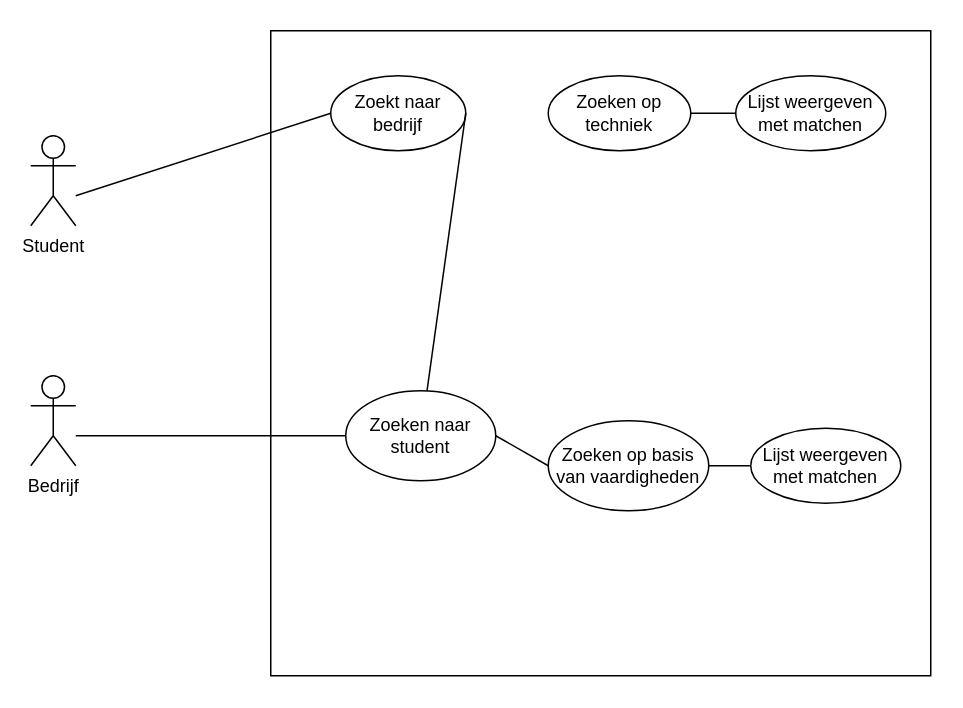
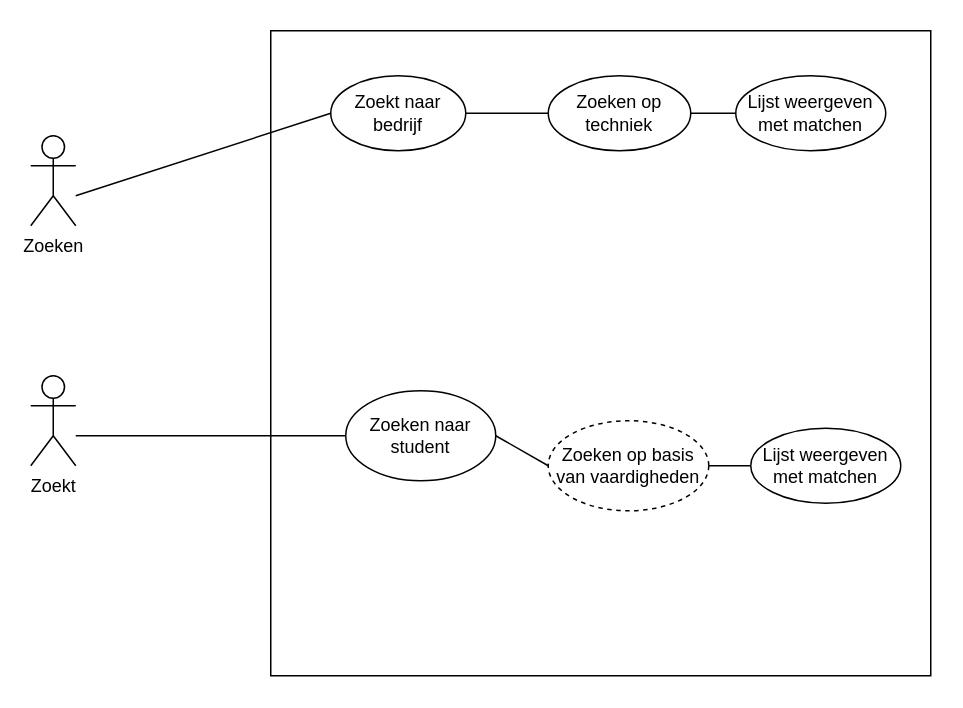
node "Student": label "Student" -> "Zoeken"
edge "Zoekt naar bedrijf" -- "Zoeken naar student": now "Zoekt naar bedrijf" -- "Zoeken op techniek"
node "Zoeken op basis van vaardigheden": style solid -> dashed
node "Bedrijf": label "Bedrijf" -> "Zoekt"
